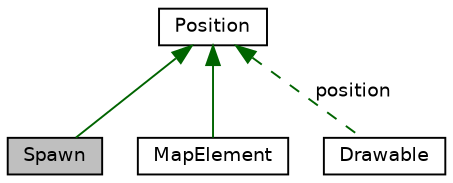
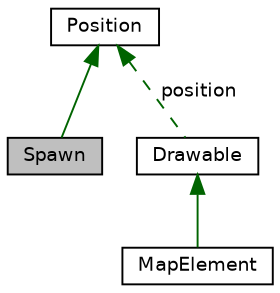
edge "MapElement" -> "Position": now "MapElement" -> "Drawable"
